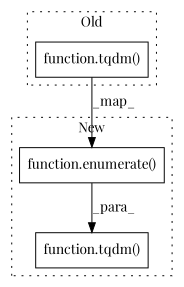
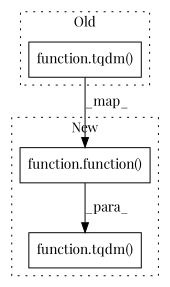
node "function.enumerate()": label "function.enumerate()" -> "function.function()"
